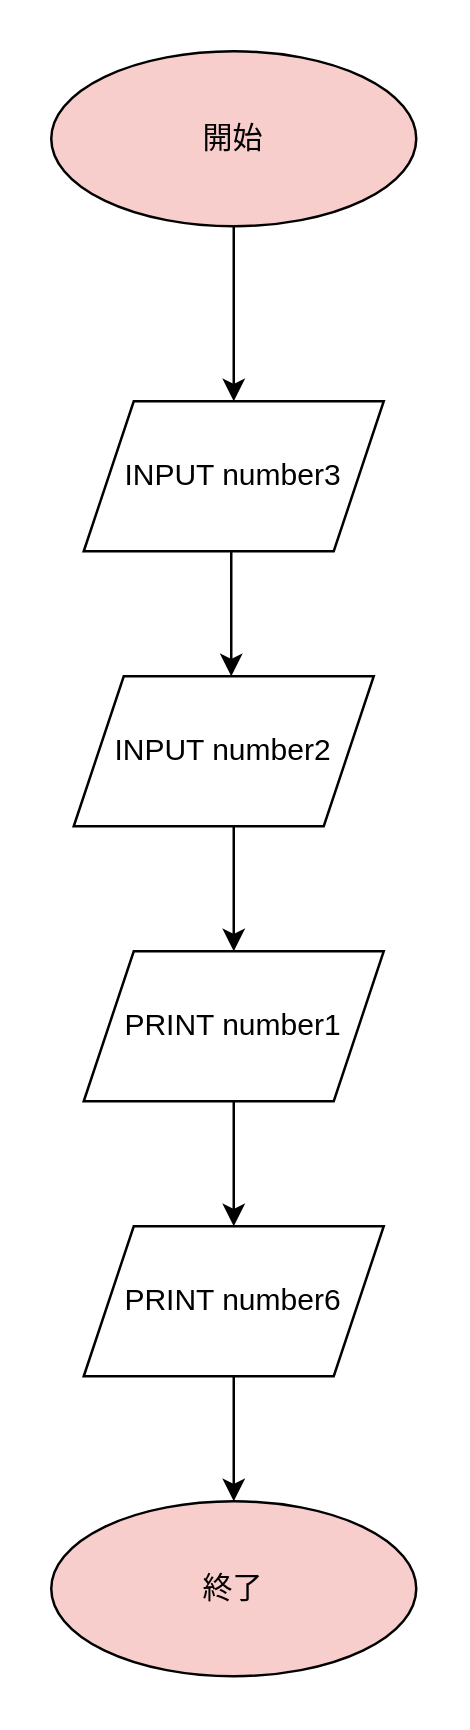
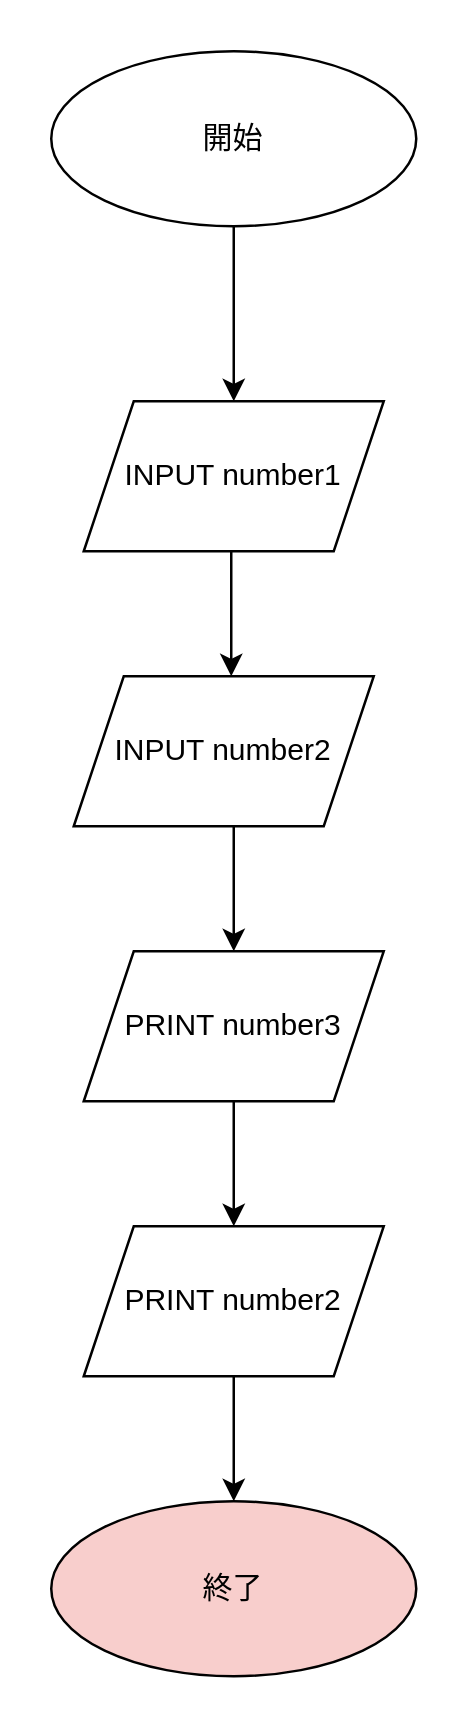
node "開始": fillcolor #f8cecc -> #ffffff
node "INPUT number3": label "INPUT number3" -> "INPUT number1"
node "PRINT number1": label "PRINT number1" -> "PRINT number3"
node "PRINT number6": label "PRINT number6" -> "PRINT number2"
